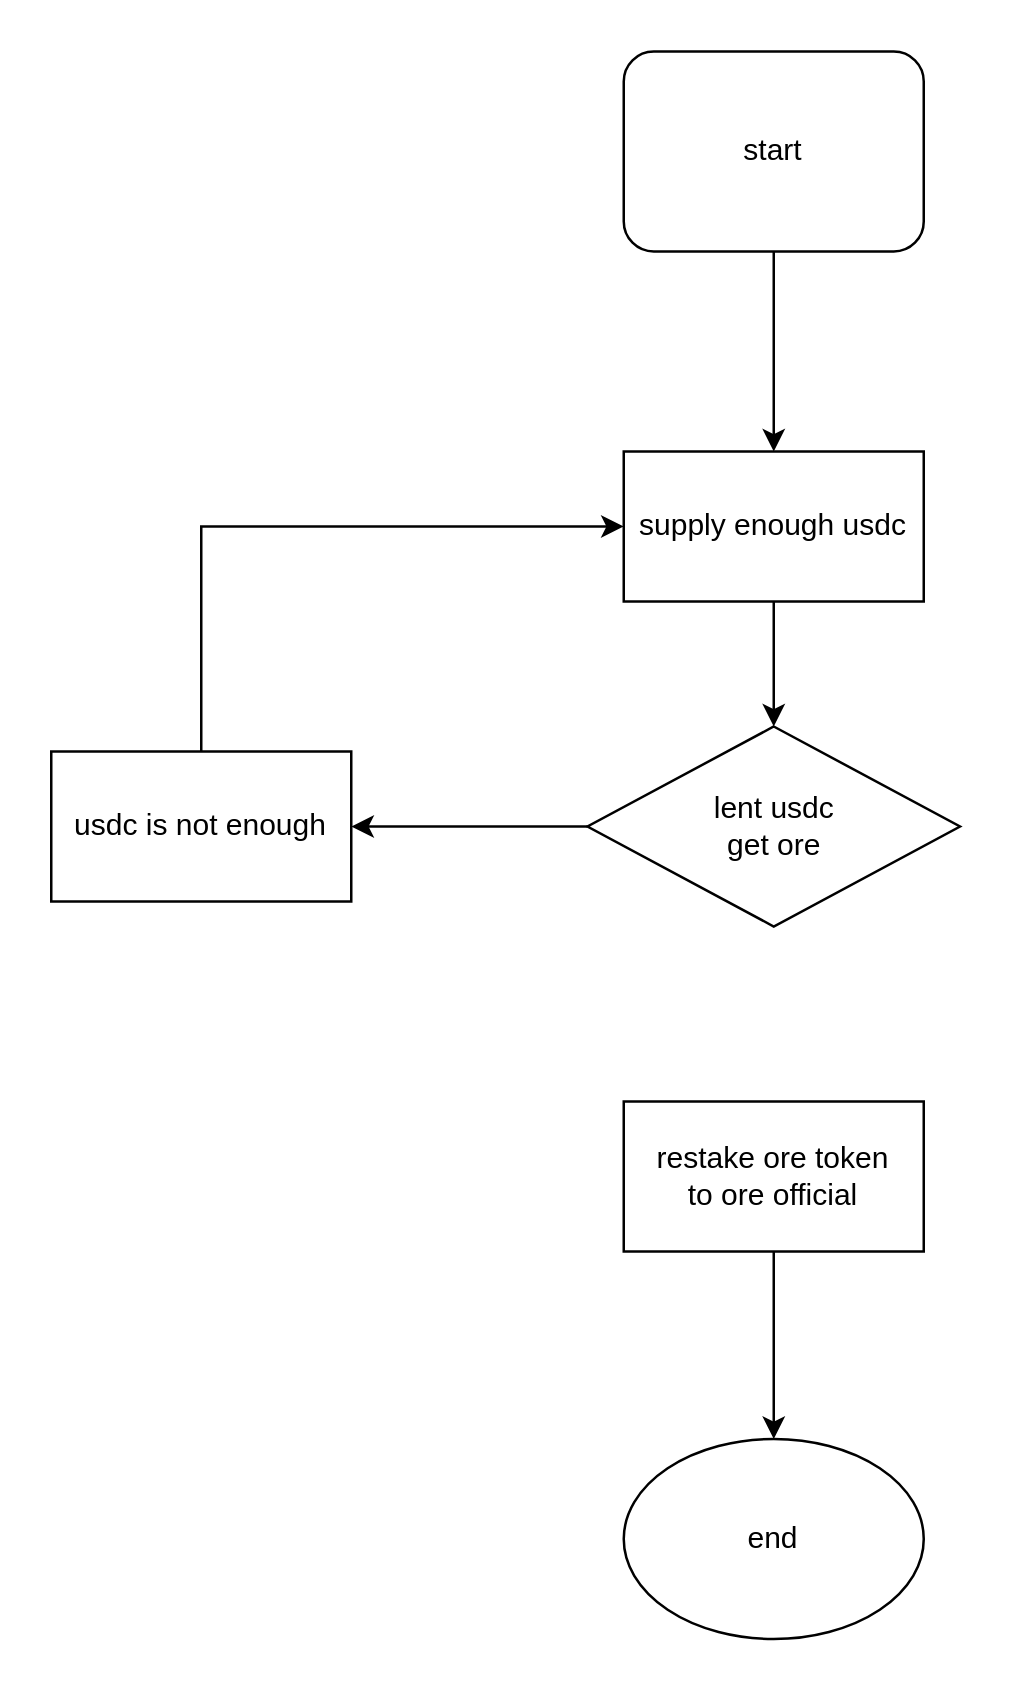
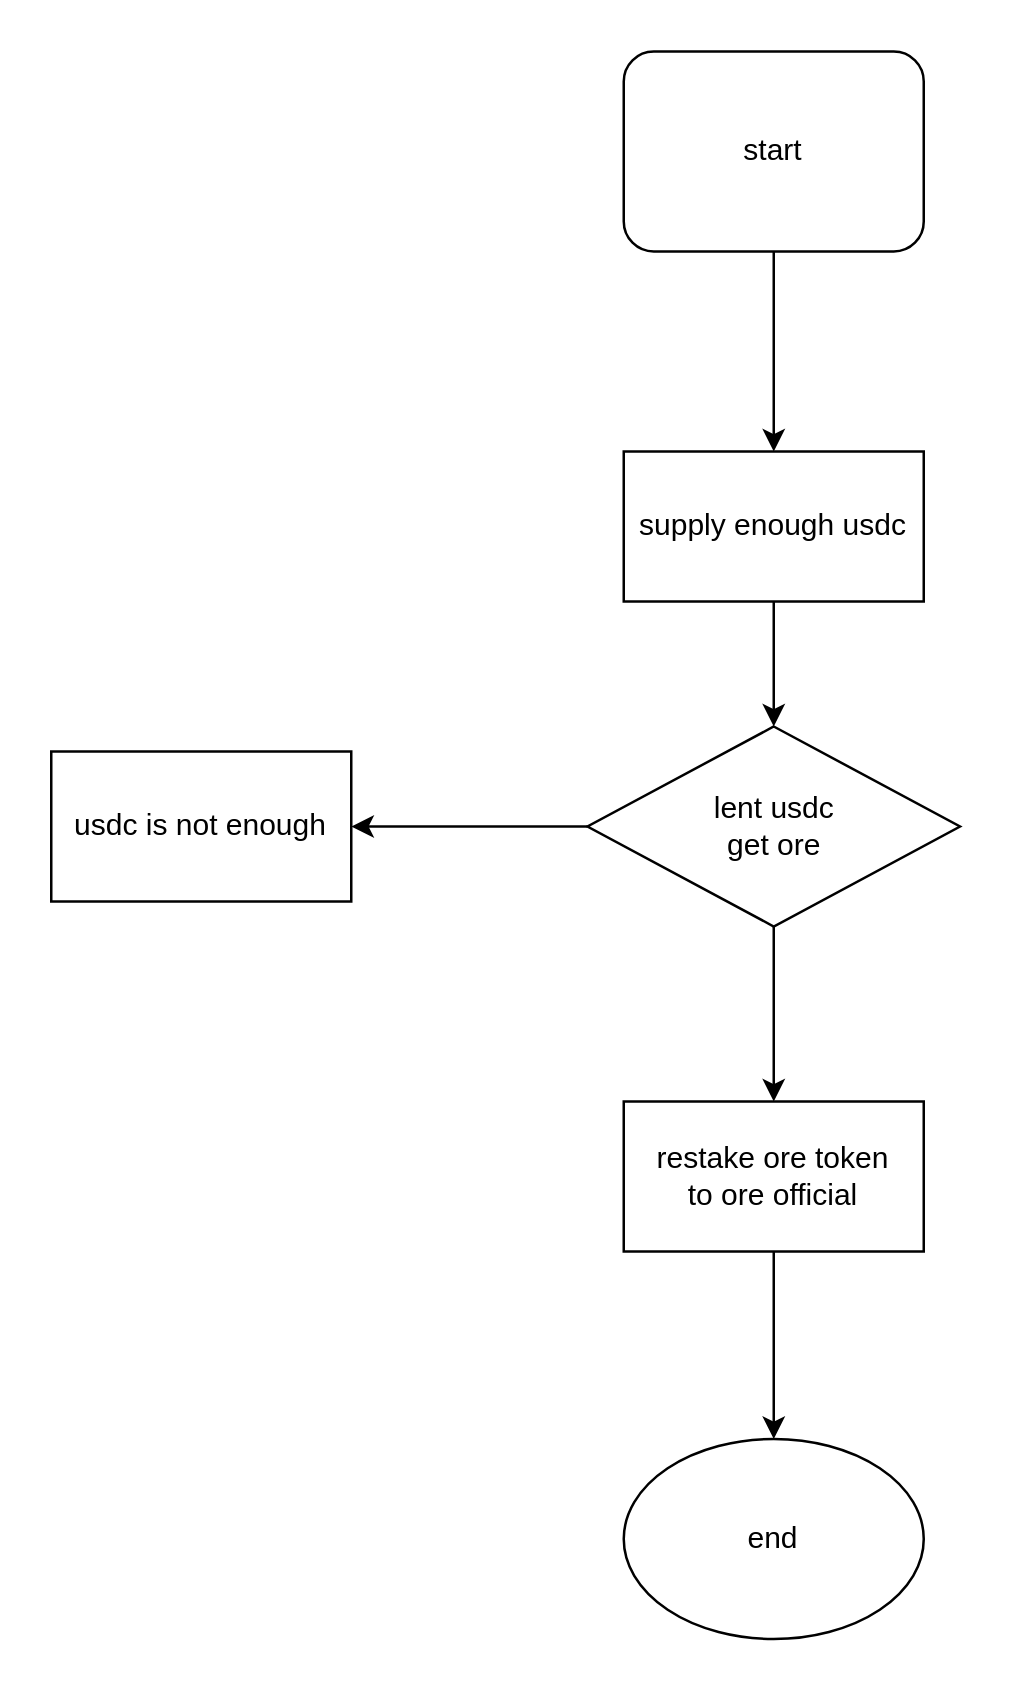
edge "usdc is not enough" -> "supply enough usdc": removed
edge "lent usdc get ore" -> "restake ore token to ore official": added
